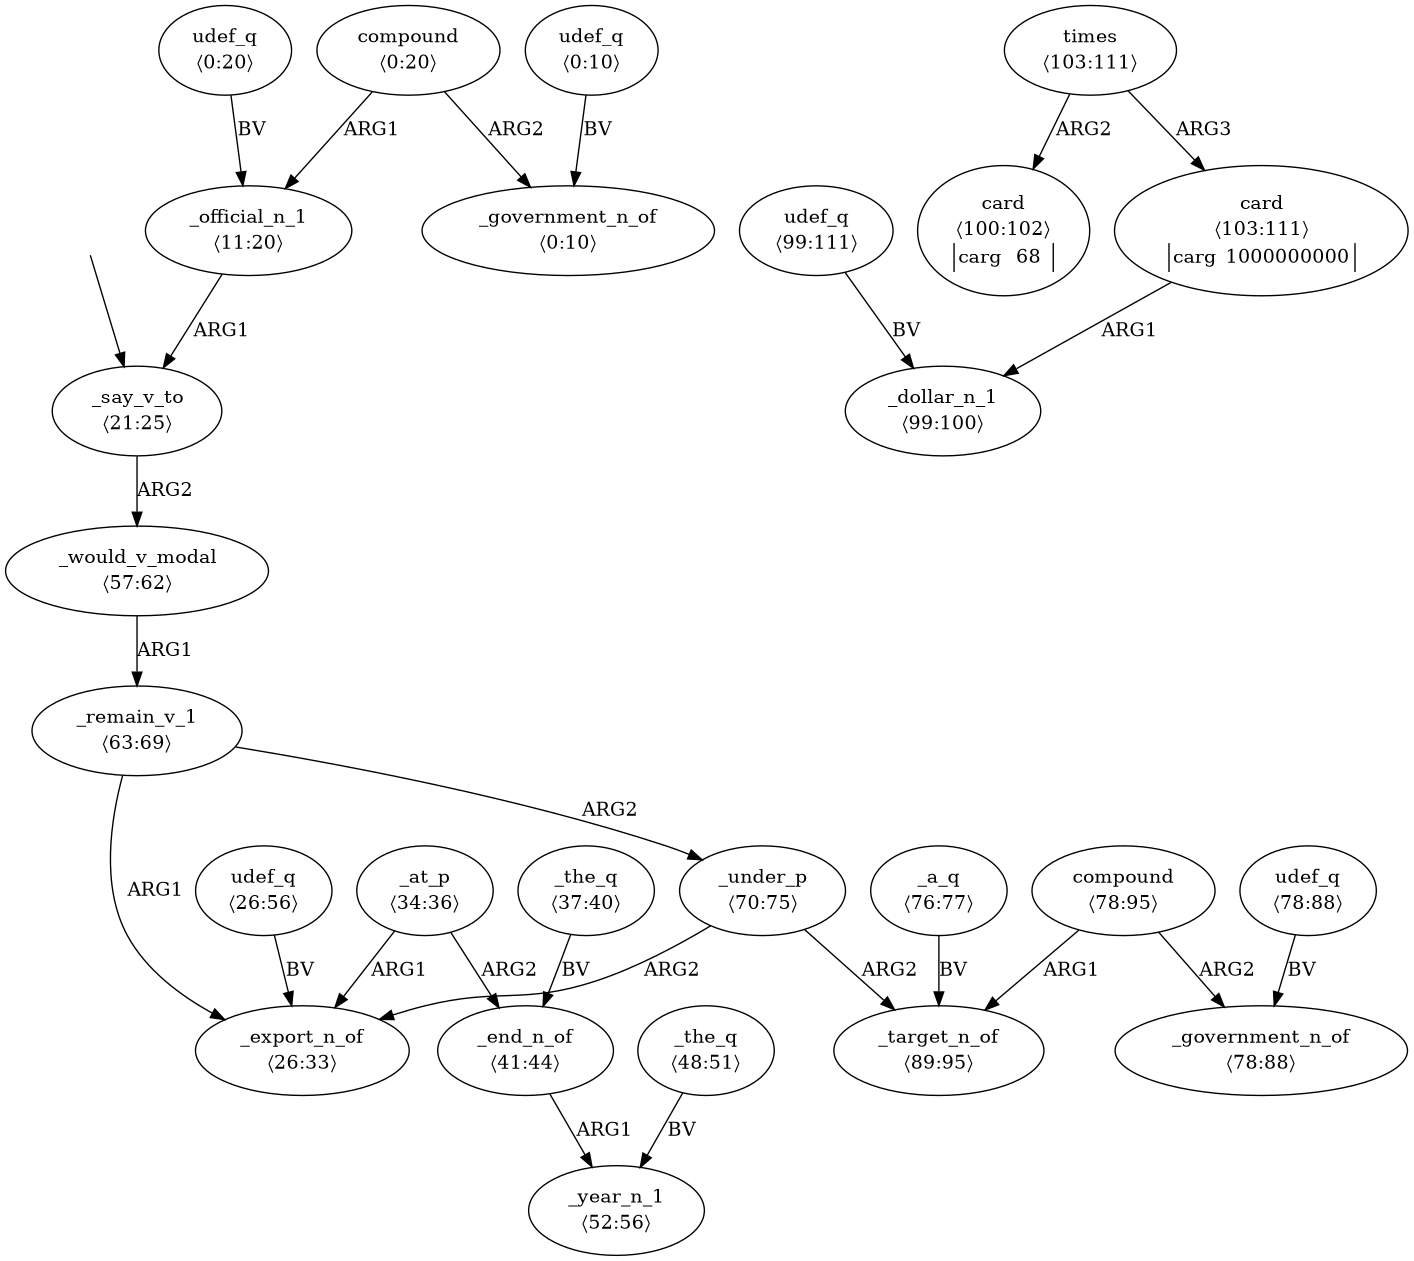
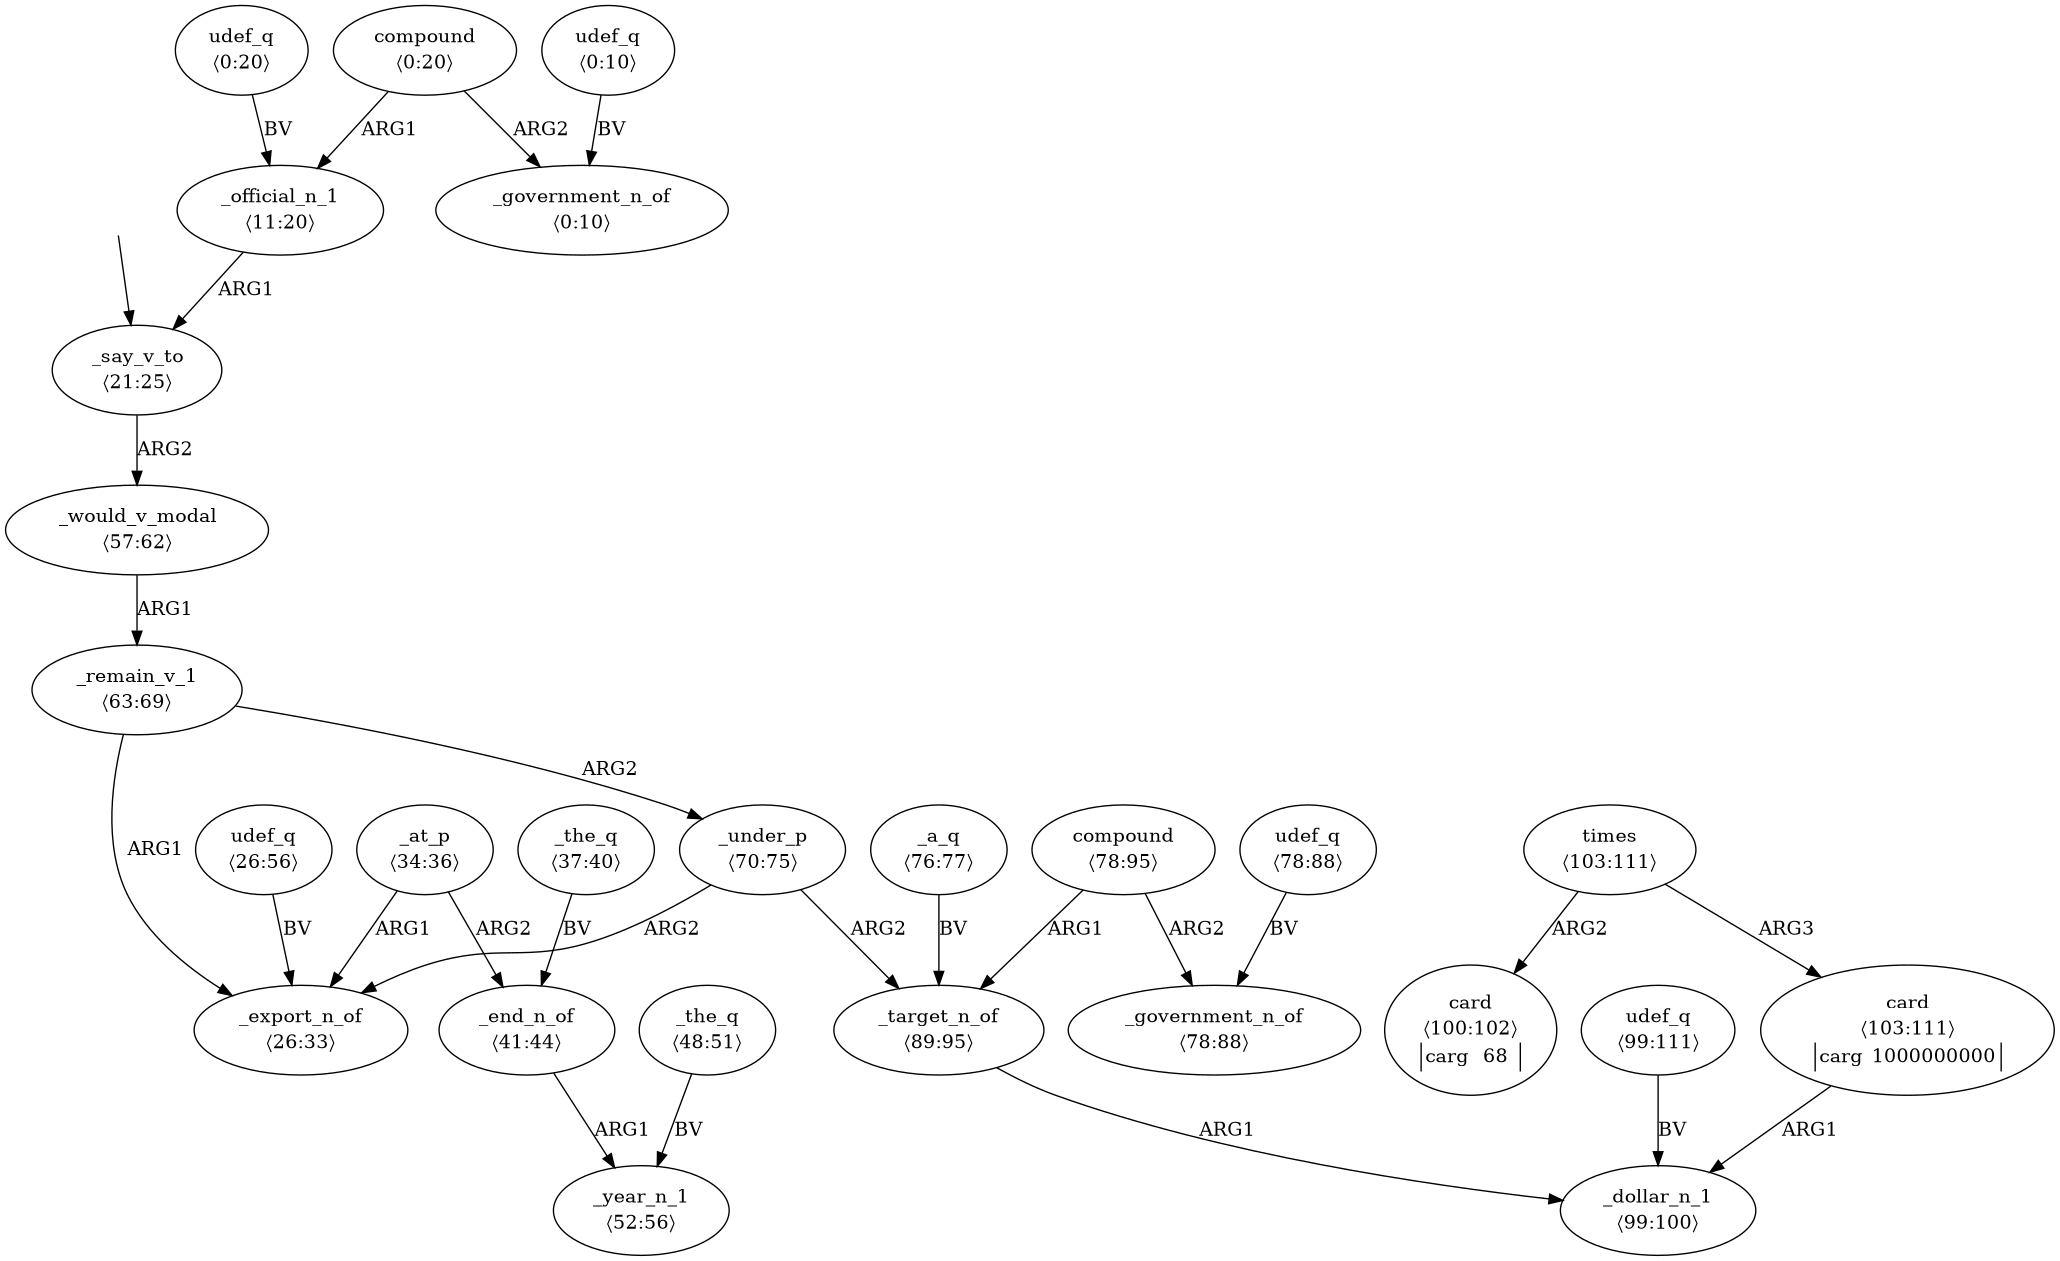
edge "_target_n_of" -> "_dollar_n_1": added, label "ARG1"
